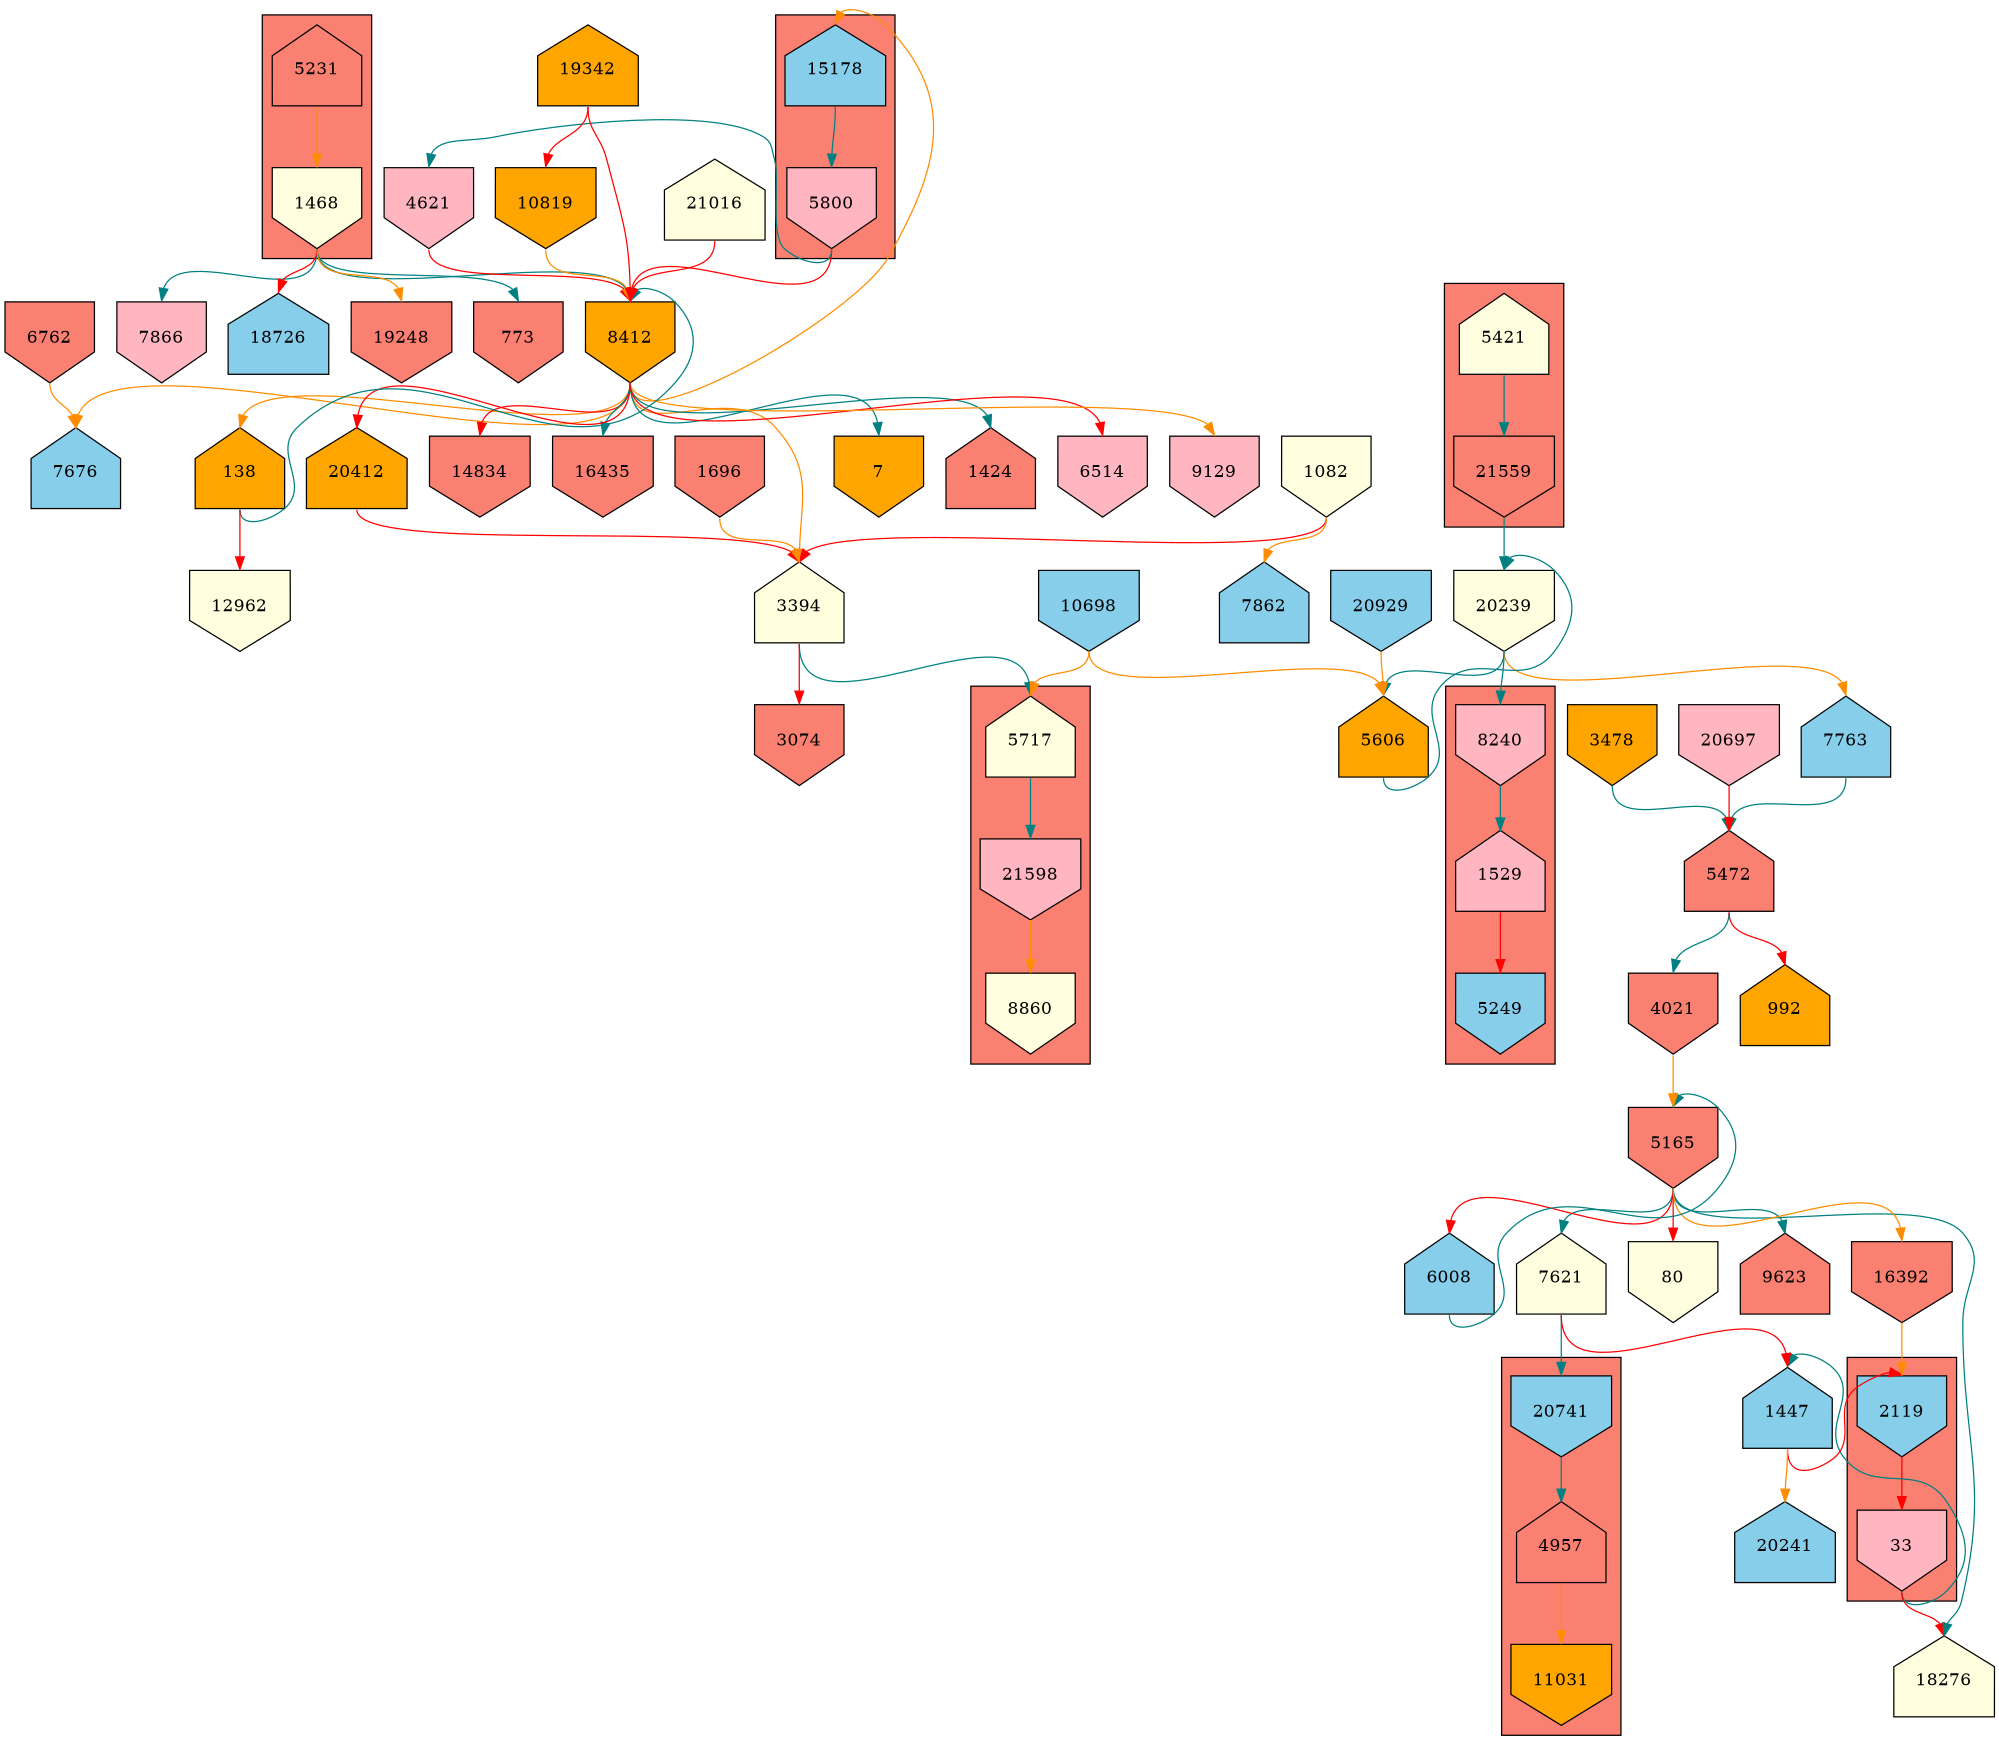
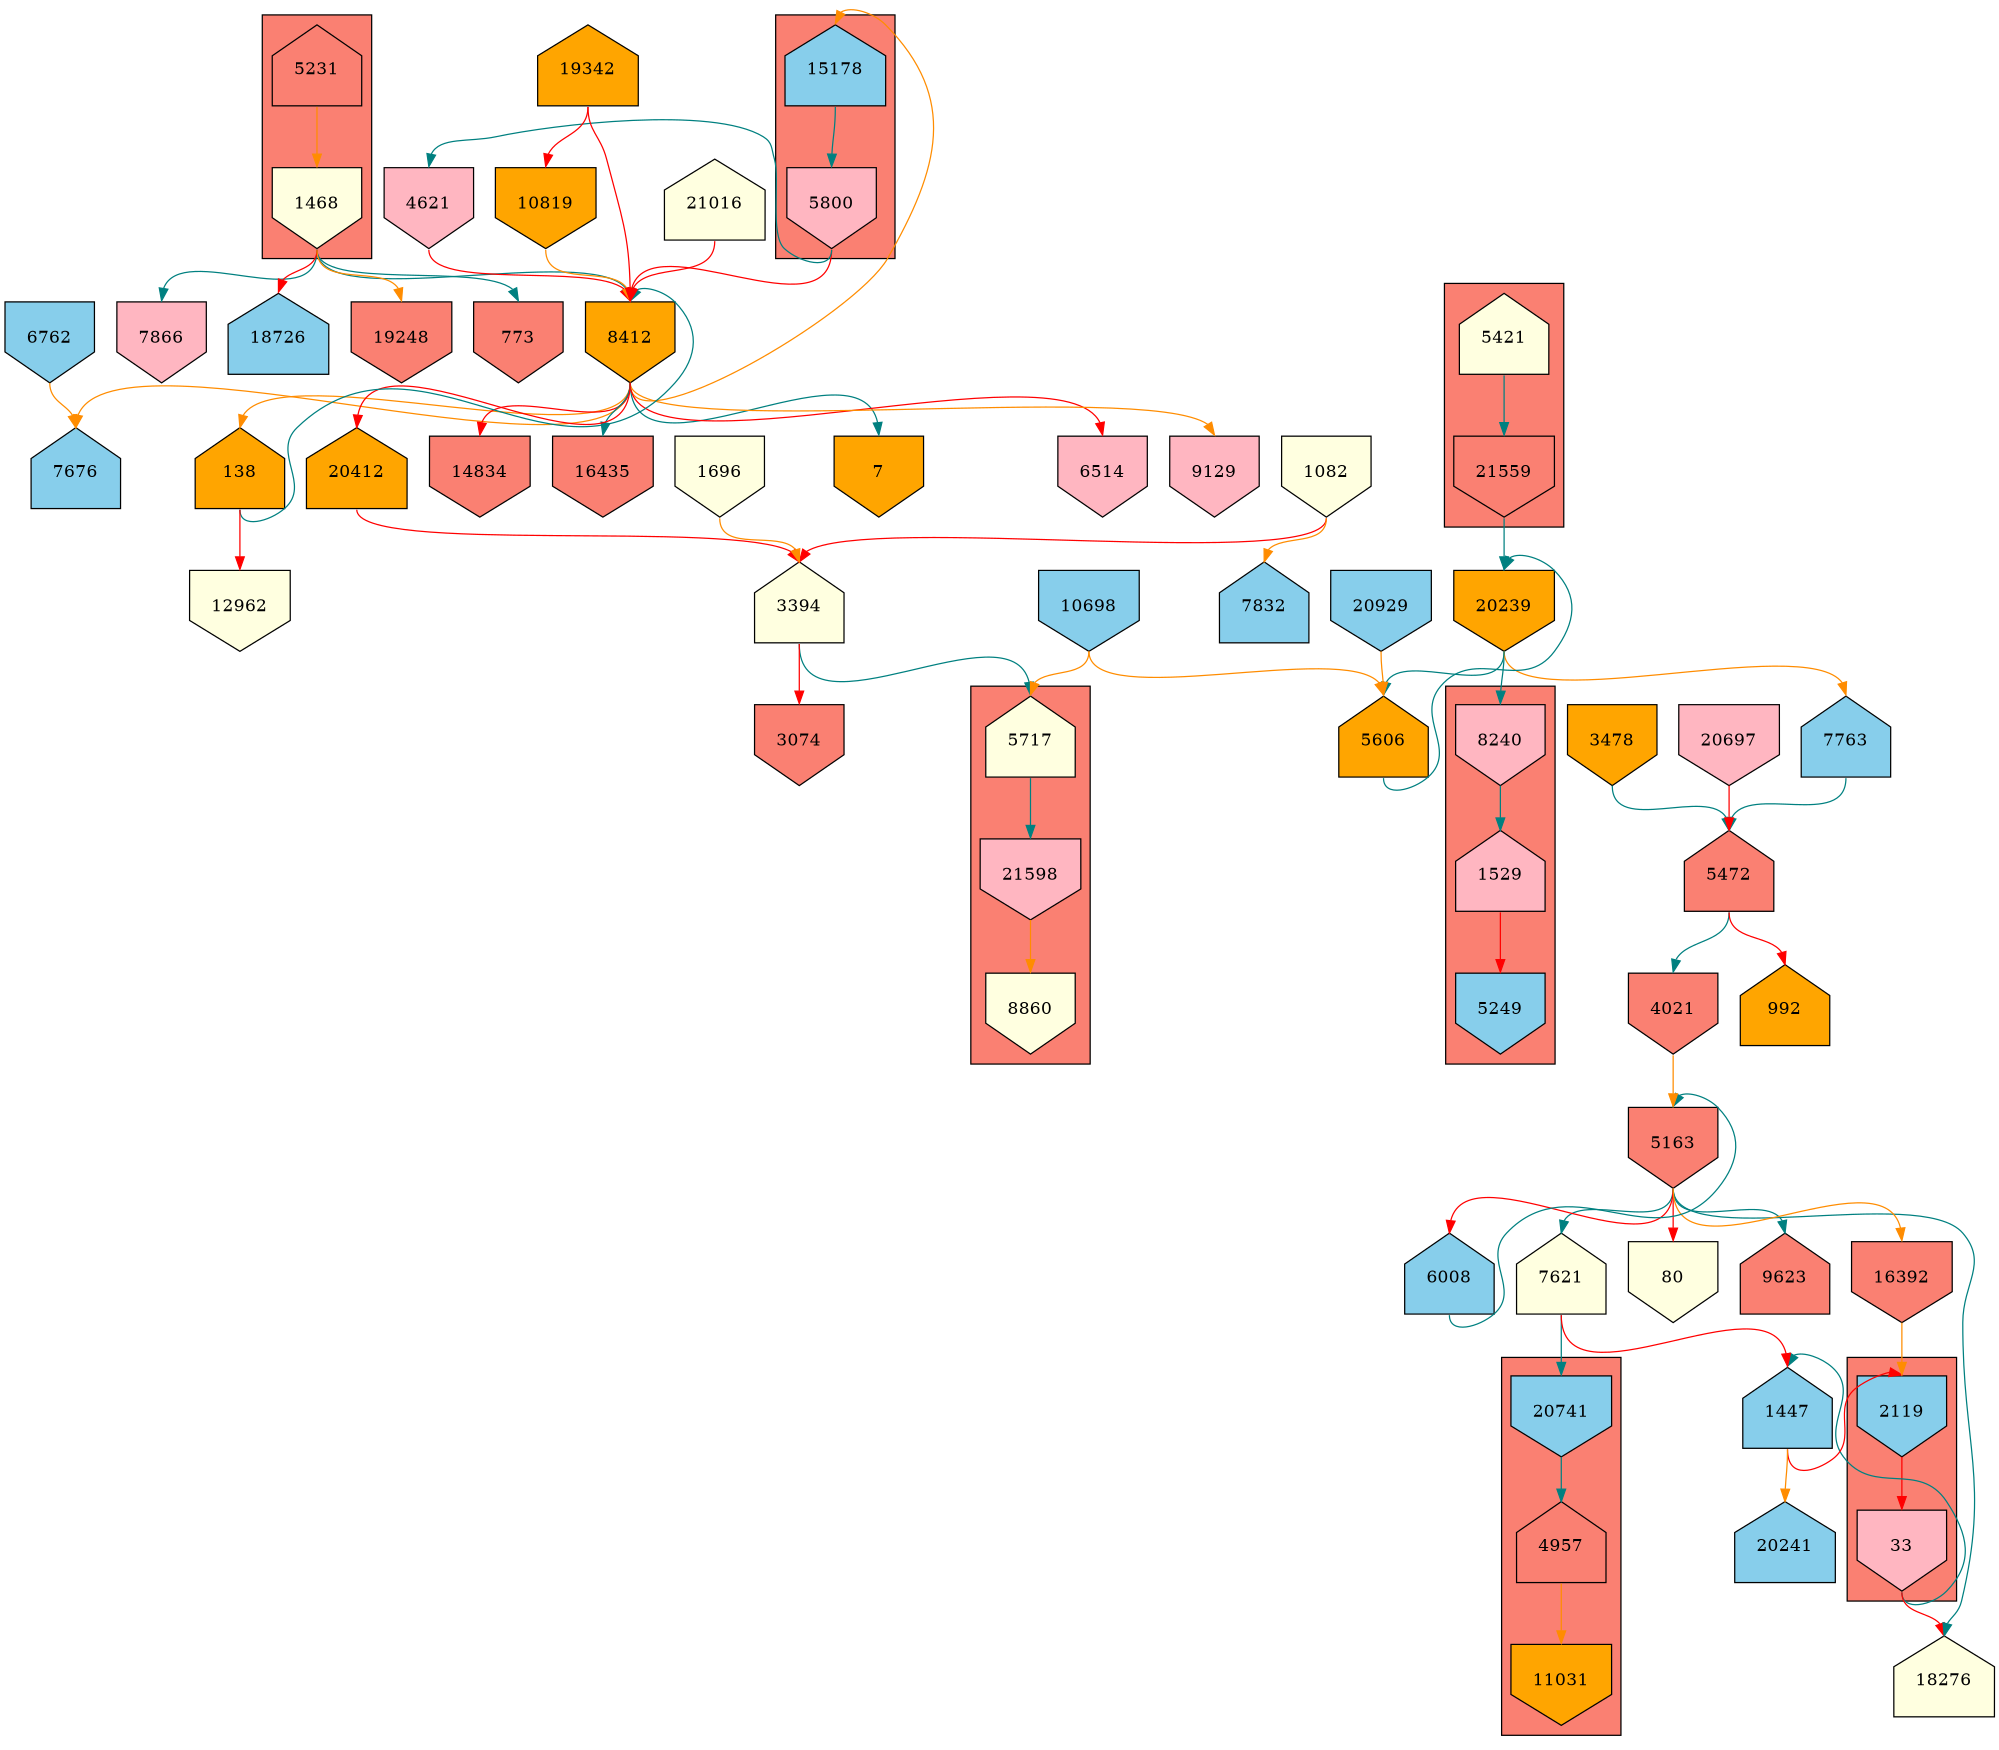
node "6762": fillcolor salmon -> skyblue
edge "8412" -> "3394": removed
node "1696": fillcolor salmon -> lightyellow
node "1424": removed
node "7862": label "7862" -> "7832"
node "20239": fillcolor lightyellow -> orange
node "5165": label "5165" -> "5163"
